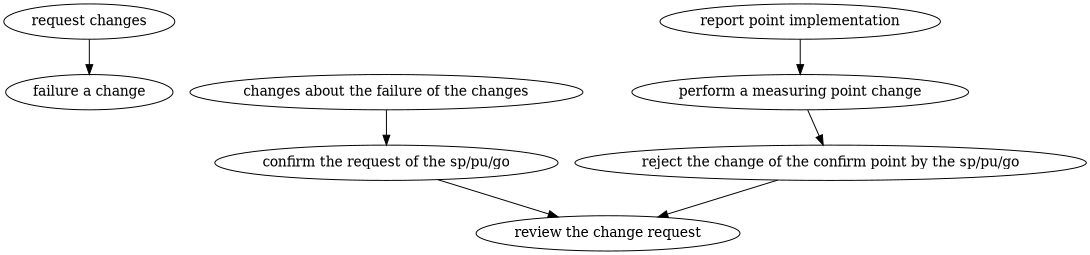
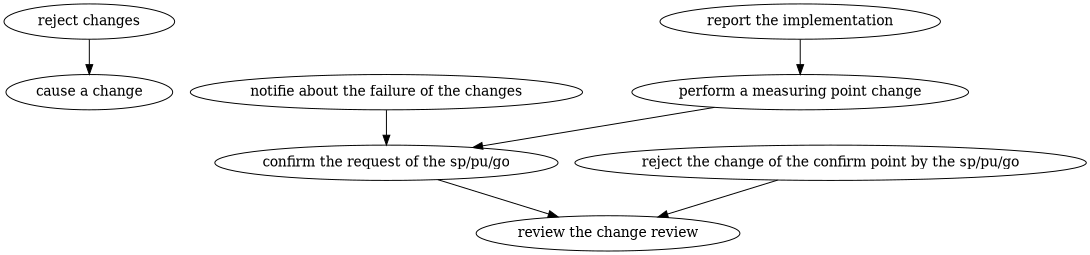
node "request changes": label "request changes" -> "reject changes"
node "report point implementation": label "report point implementation" -> "report the implementation"
node "failure a change": label "failure a change" -> "cause a change"
node "changes about the failure of the changes": label "changes about the failure of the changes" -> "notifie about the failure of the changes"
edge "perform a measuring point change" -> "reject the change of the confirm point by the sp/pu/go": now "perform a measuring point change" -> "confirm the request of the sp/pu/go"
node "review the change request": label "review the change request" -> "review the change review"
